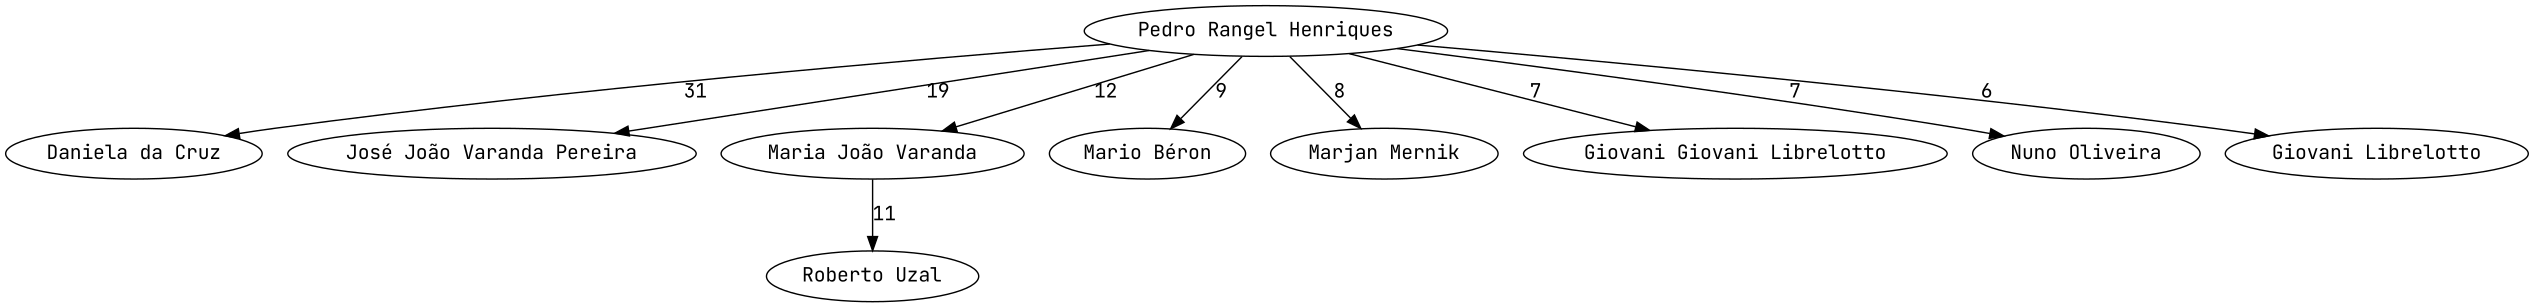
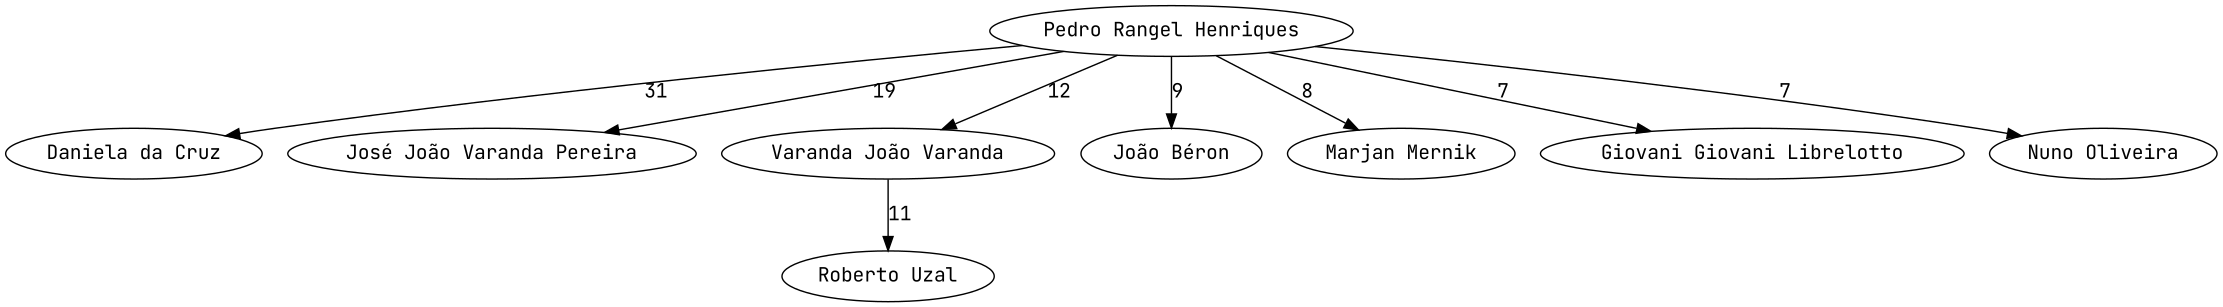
node "Maria João Varanda": label "Maria João Varanda" -> "Varanda João Varanda"
node "Mario Béron": label "Mario Béron" -> "João Béron"
node "Giovani Librelotto": removed
